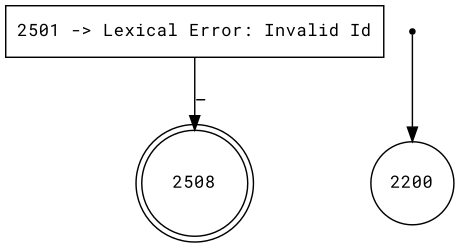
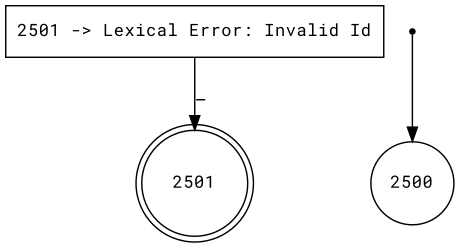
node "2508": label "2508" -> "2501"
node "2200": label "2200" -> "2500"
